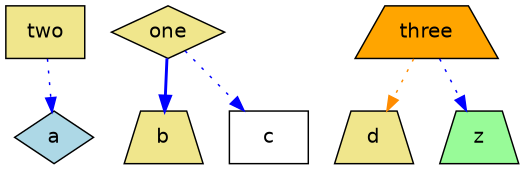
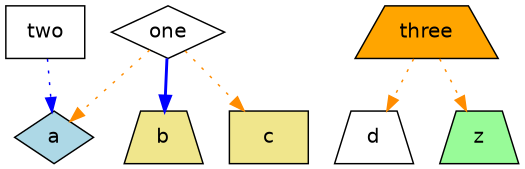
node "two": fillcolor khaki -> white
node "one": fillcolor khaki -> white
edge "one" -> "c": color blue -> darkorange
edge "three" -> "z": color blue -> darkorange
edge "one" -> "a": added
node "c": fillcolor white -> khaki
node "d": fillcolor khaki -> white
